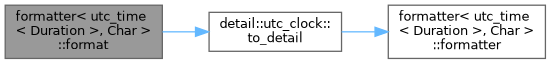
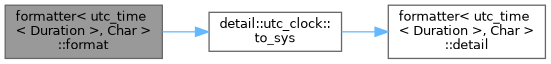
node "detail::utc_clock:: to_detail": label "detail::utc_clock:: to_detail" -> "detail::utc_clock:: to_sys"
node "formatter< utc_time < Duration >, Char > ::formatter": label "formatter< utc_time < Duration >, Char > ::formatter" -> "formatter< utc_time < Duration >, Char > ::detail"
